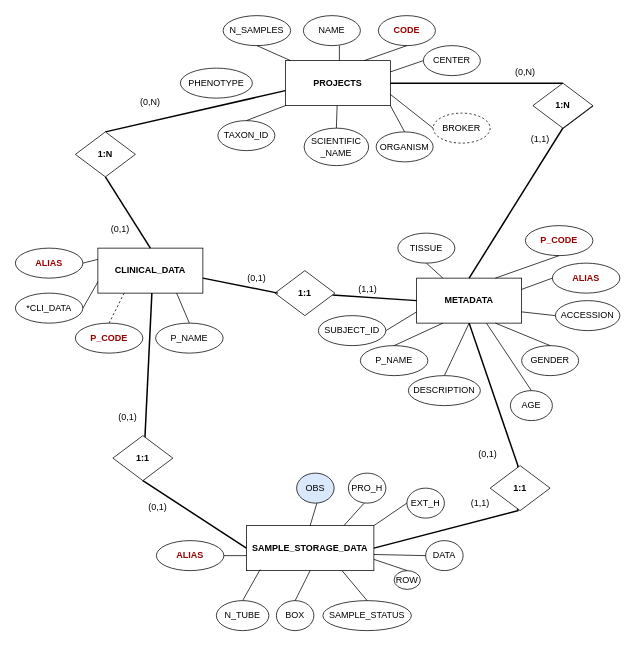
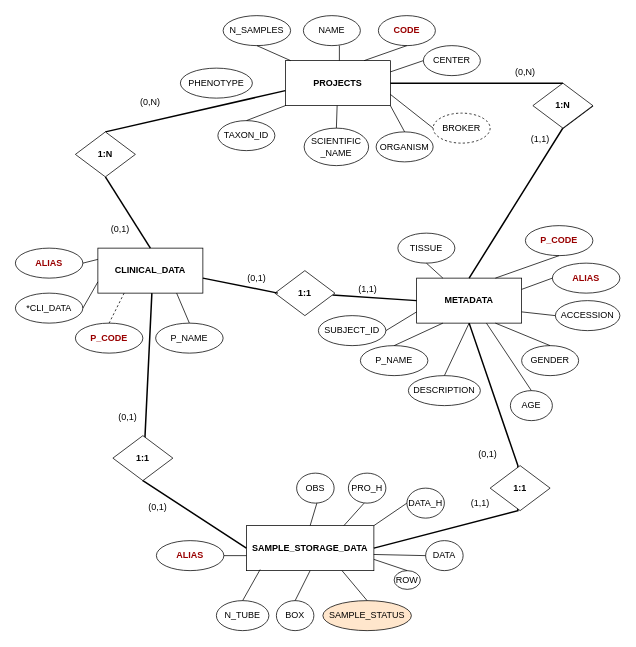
node "OBS": fillcolor #dae8fc -> #ffffff
node "EXT_H": label "EXT_H" -> "DATA_H"
node "SAMPLE_STATUS": fillcolor #ffffff -> #ffe6cc
